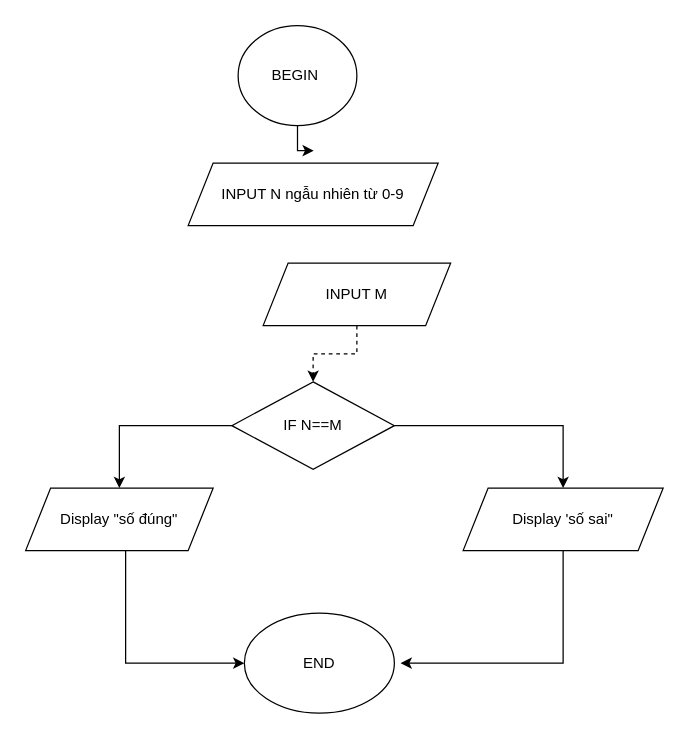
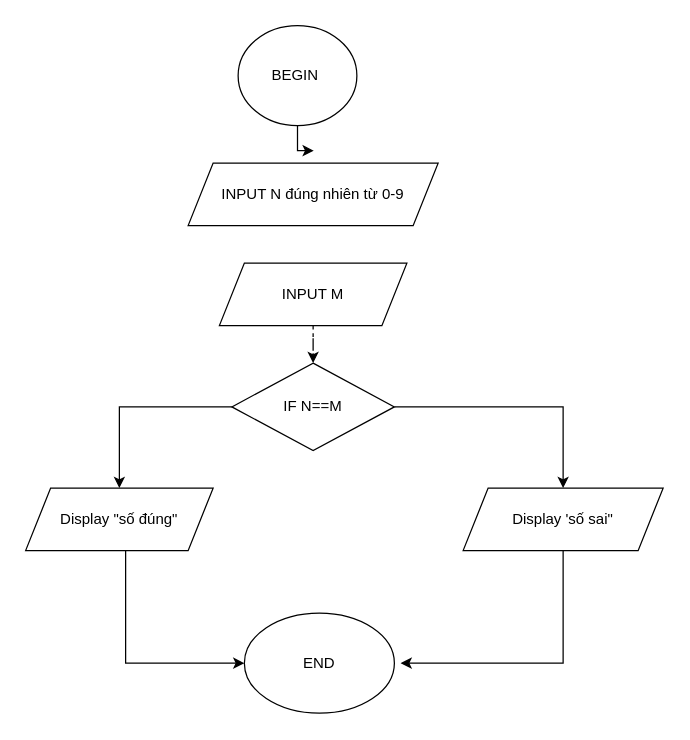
node "INPUT N ngẫu nhiên từ 0-9": label "INPUT N ngẫu nhiên từ 0-9" -> "INPUT N đúng nhiên từ 0-9"
node "INPUT M": moved (357, 294) -> (313, 294)
node "IF N==M": moved (313, 426) -> (313, 407)
